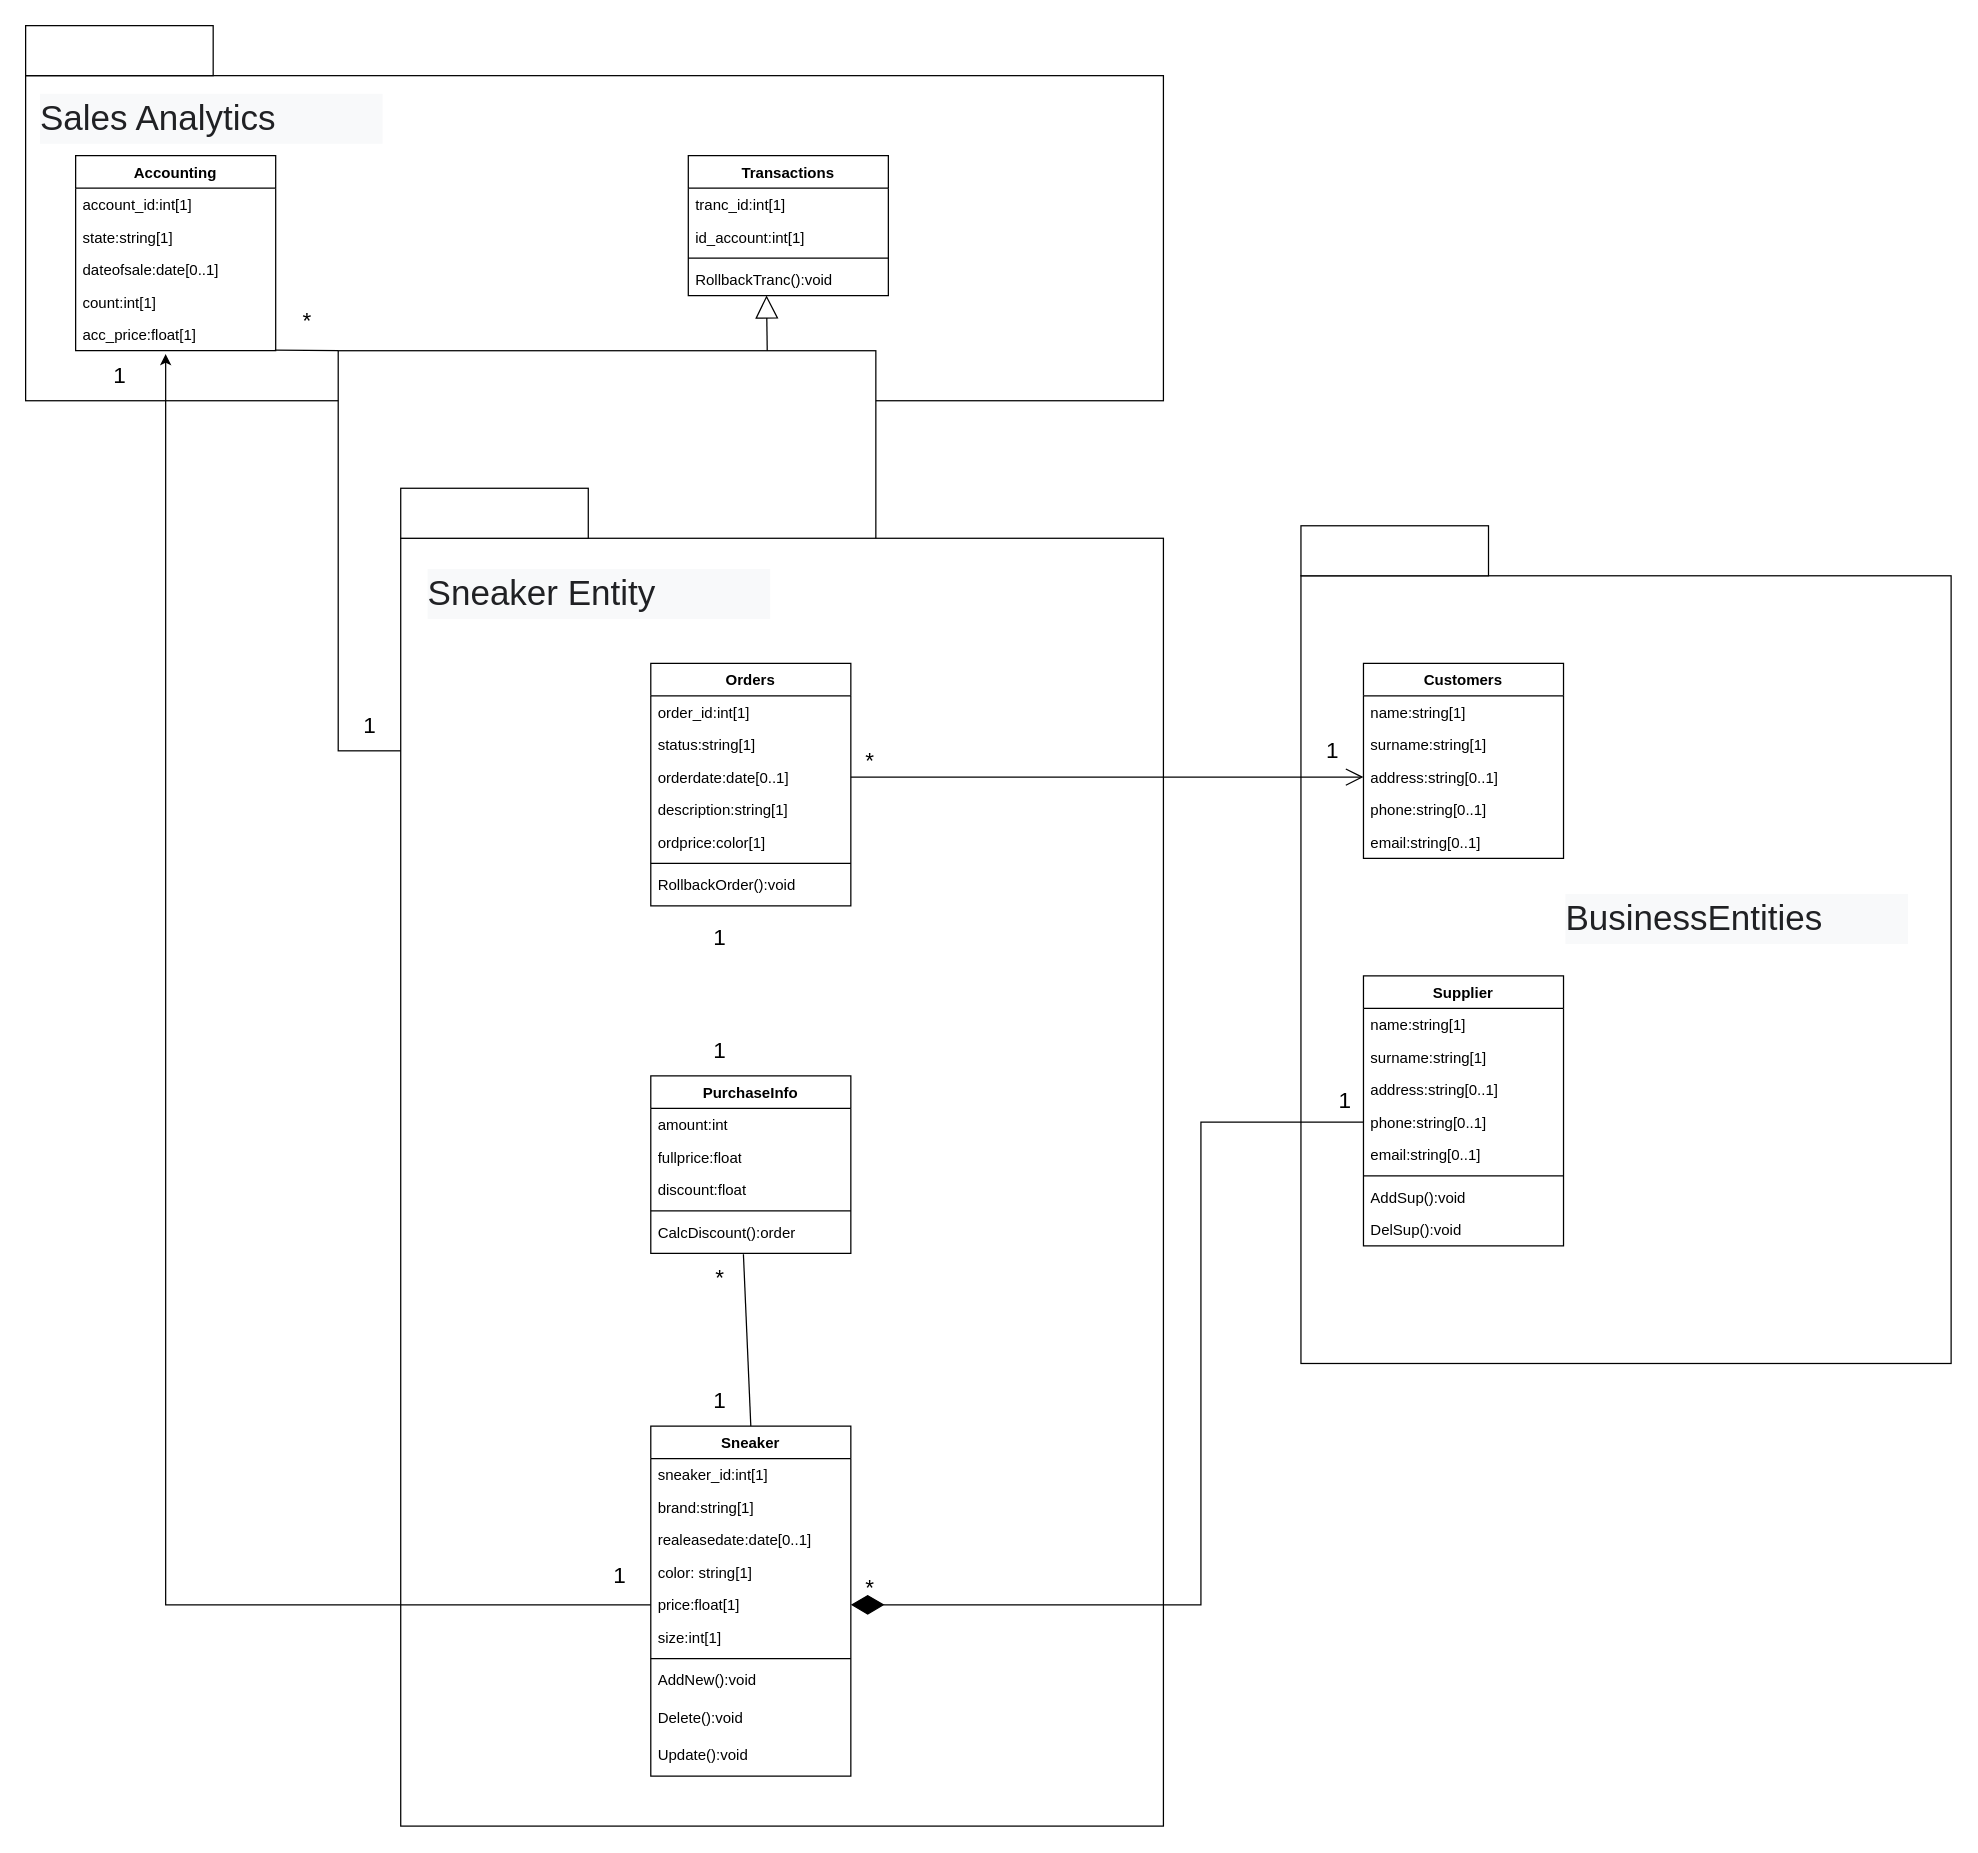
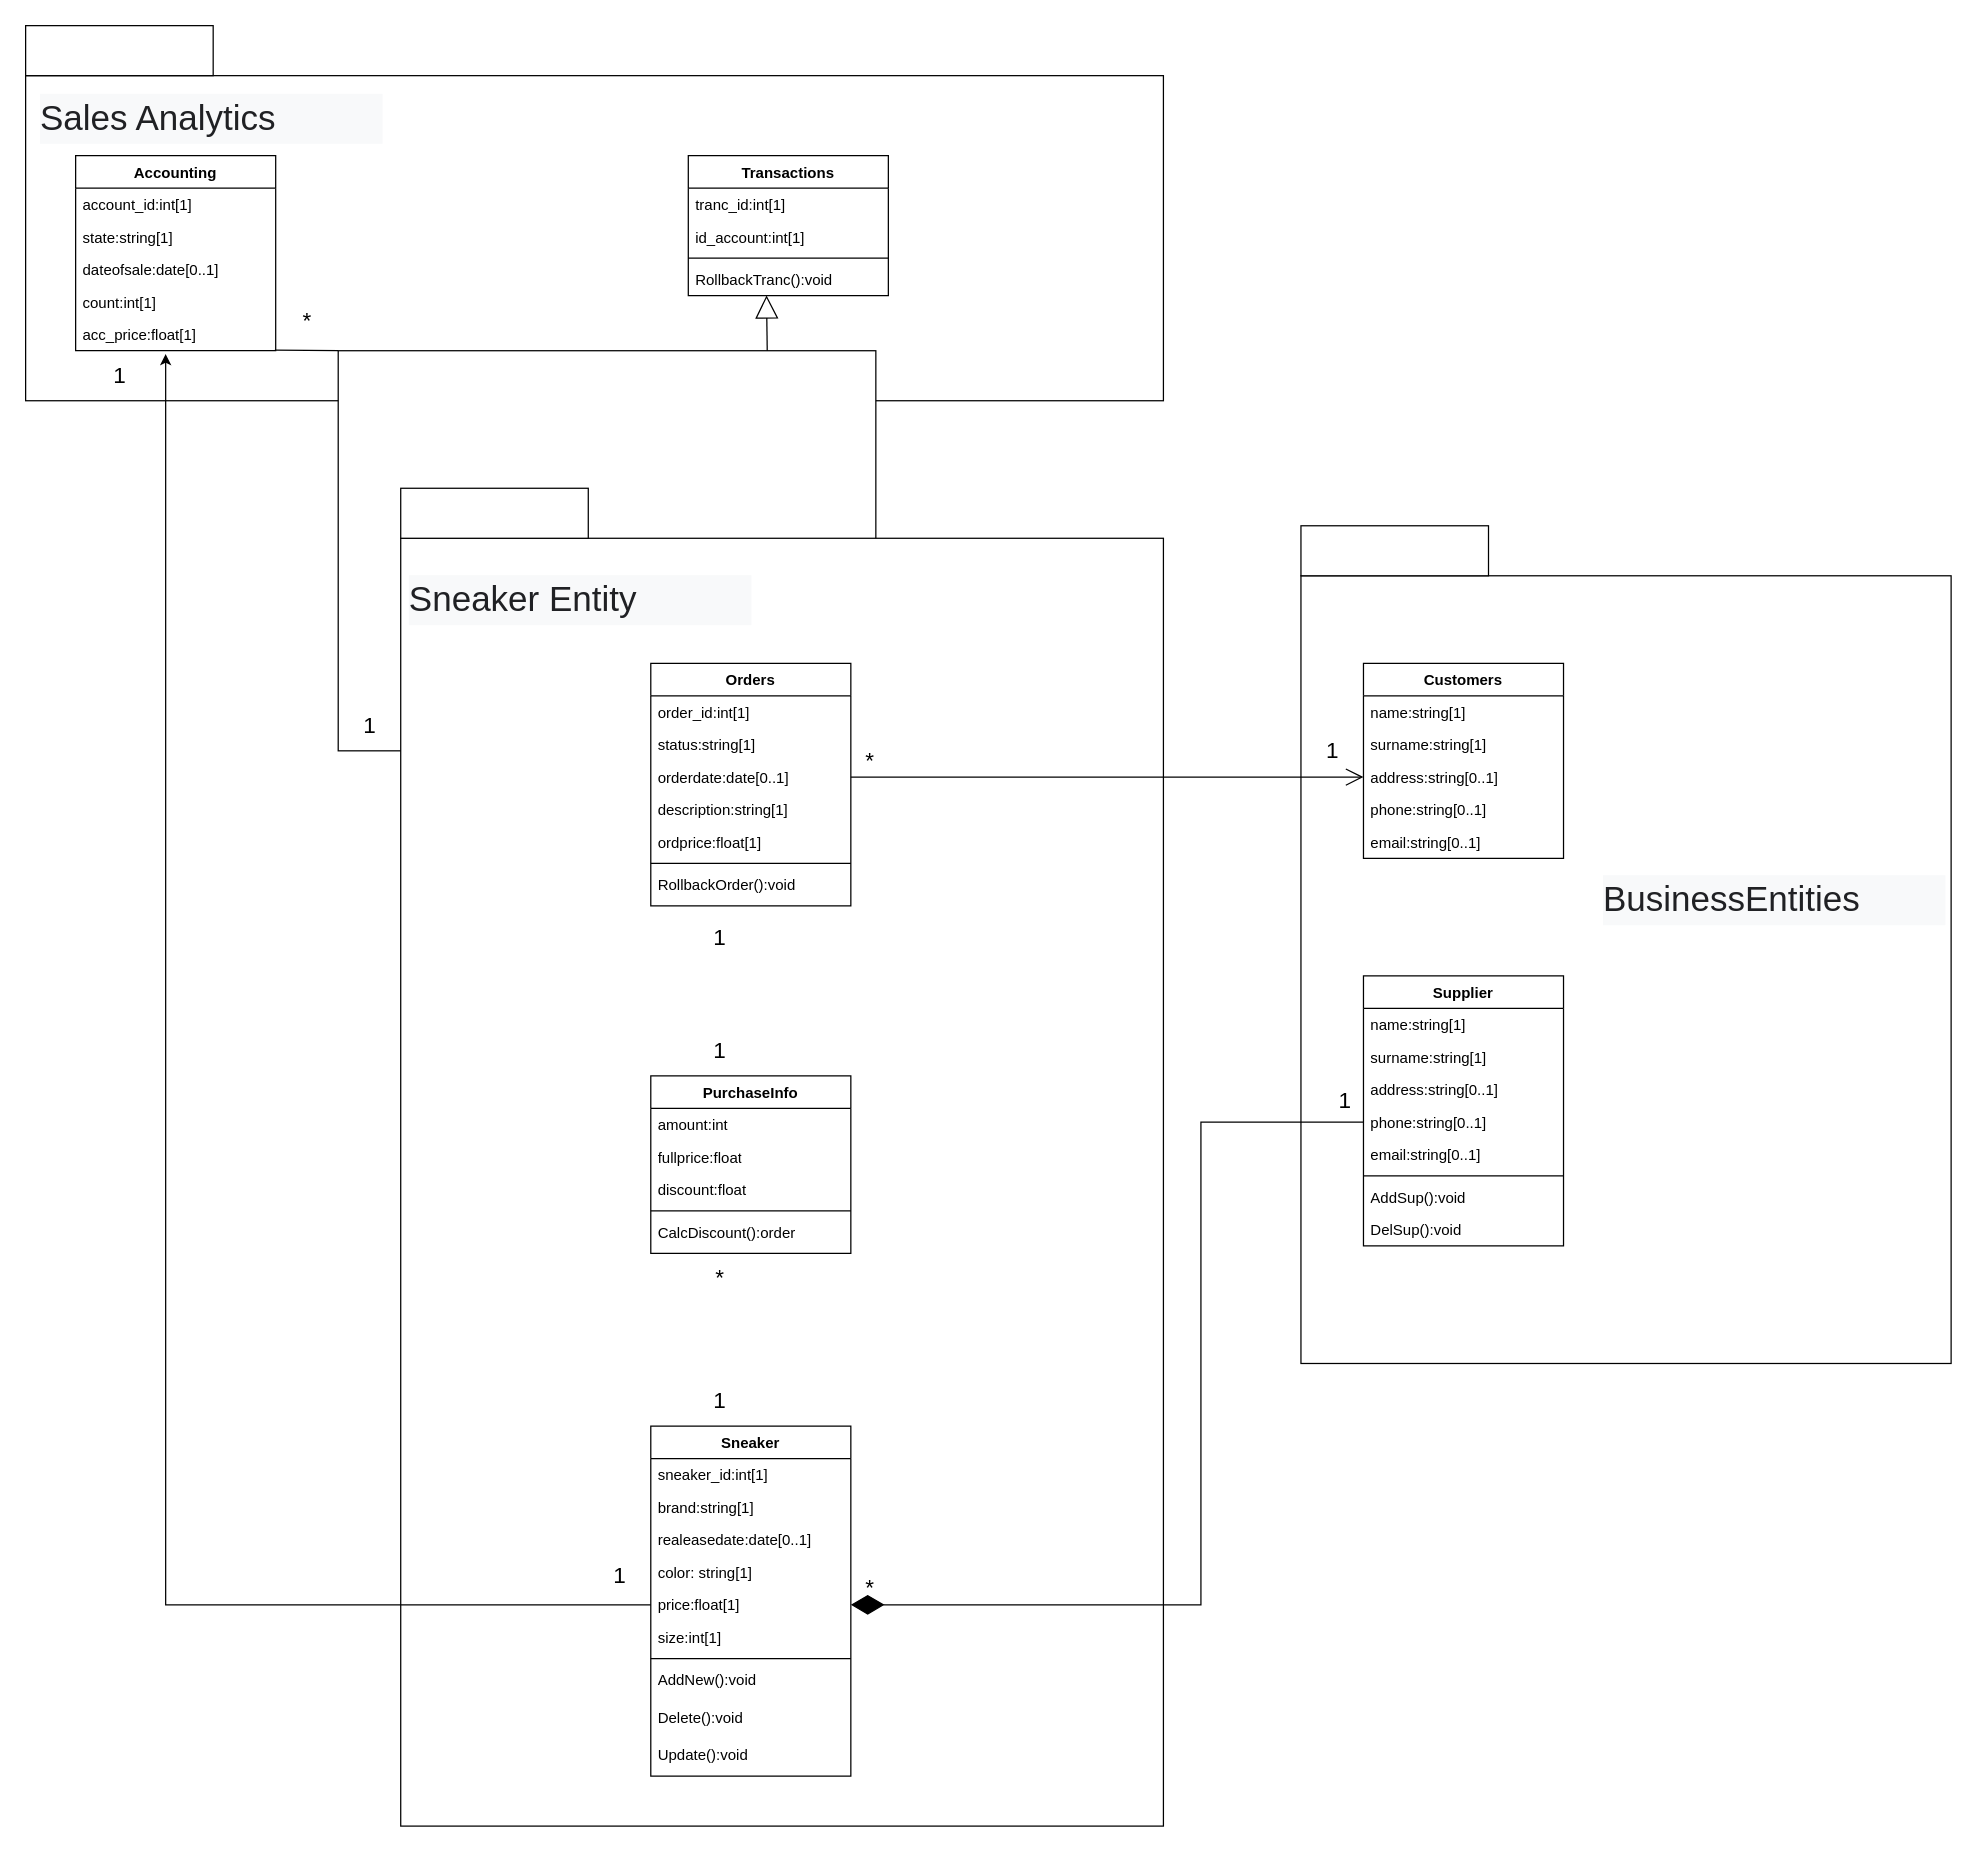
node "Sneaker Entity": moved (588, 588) -> (569, 594)
node "ordprice:color[1]": label "ordprice:color[1]" -> "ordprice:float[1]"
node "BusinessEntities": moved (1701, 913) -> (1738, 894)
edge "CalcDiscount():order" -- "Sneaker": removed
